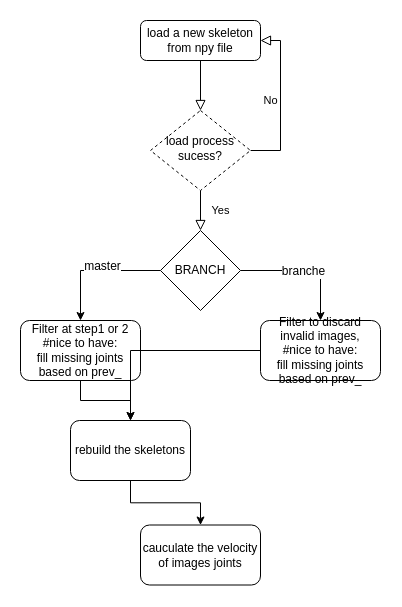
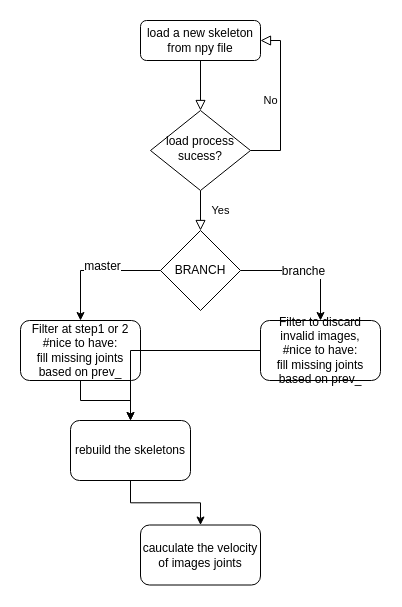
node "load process sucess?": style dashed -> solid
